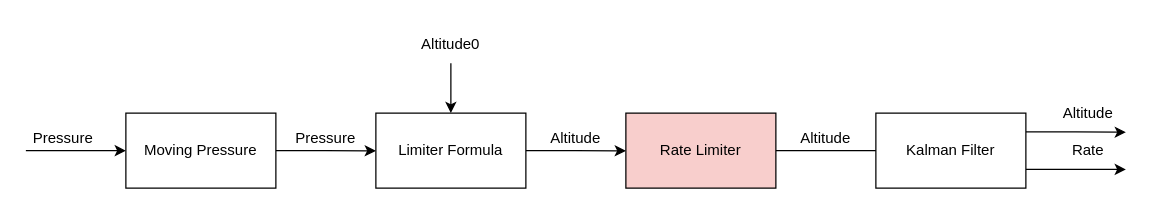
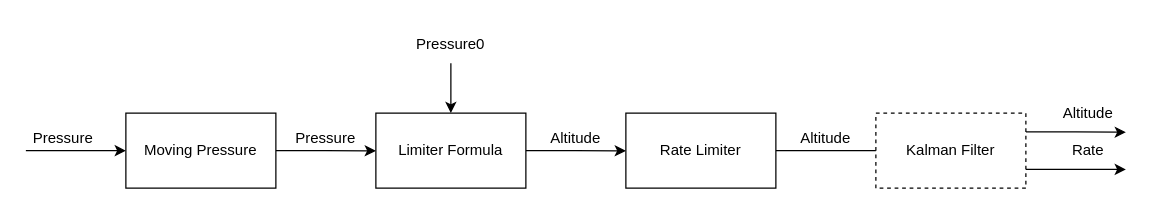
node "Altitude0": label "Altitude0" -> "Pressure0"
node "Rate Limiter": fillcolor #f8cecc -> #ffffff
node "Kalman Filter": style solid -> dashed
